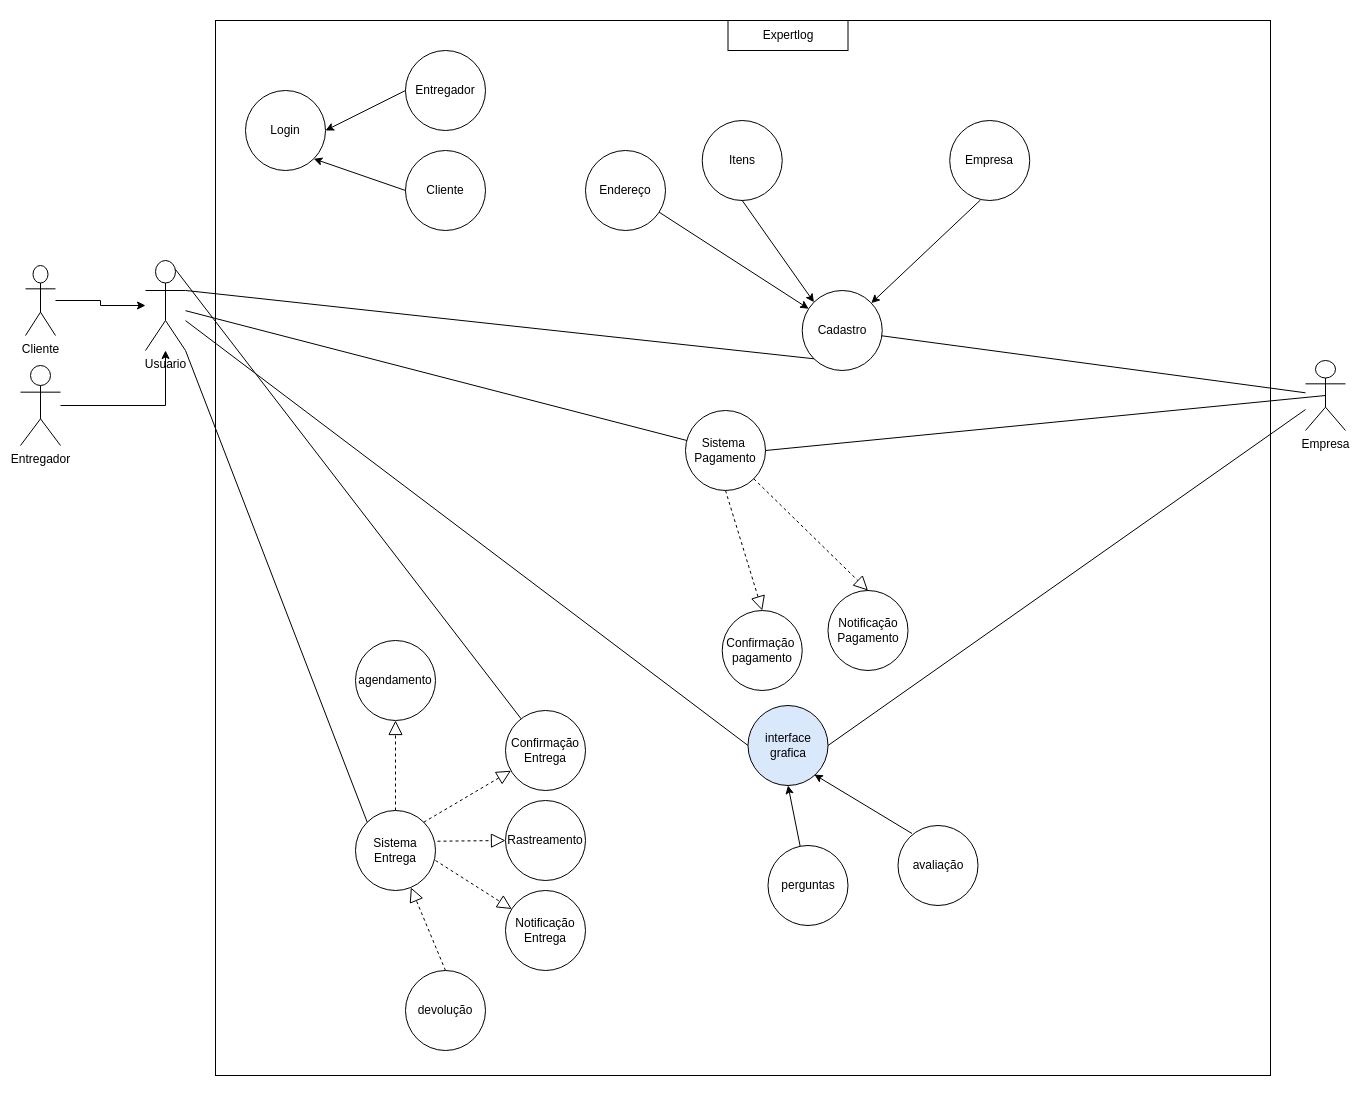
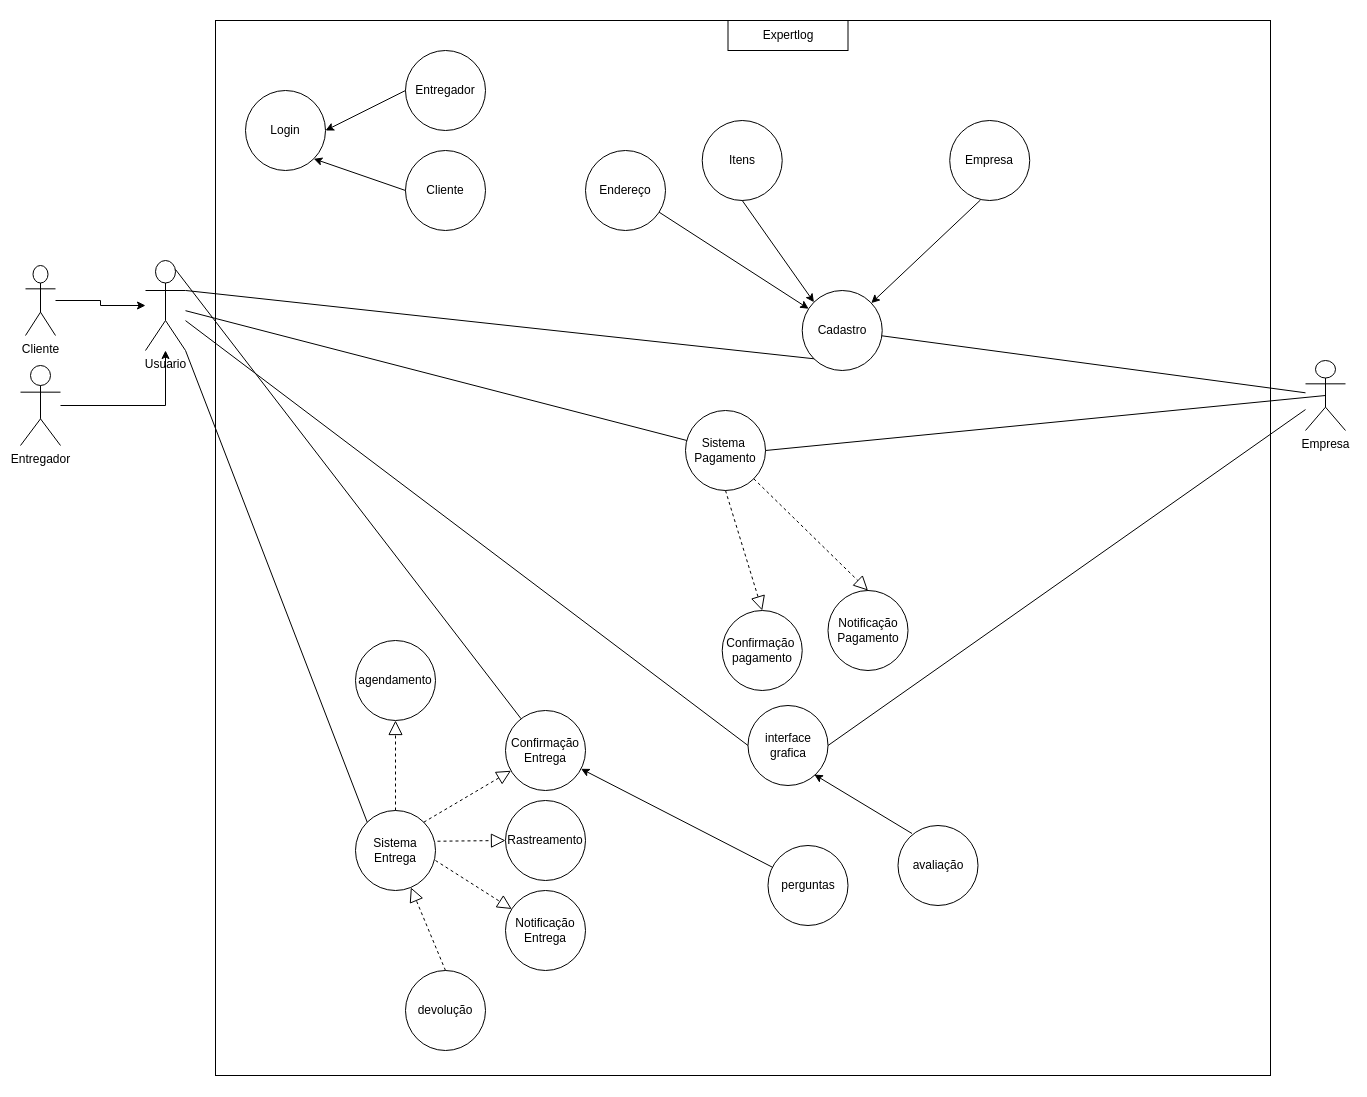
node "interface grafica": fillcolor #dae8fc -> #ffffff
edge "perguntas" -> "interface grafica": now "perguntas" -> "Confirmação Entrega"
